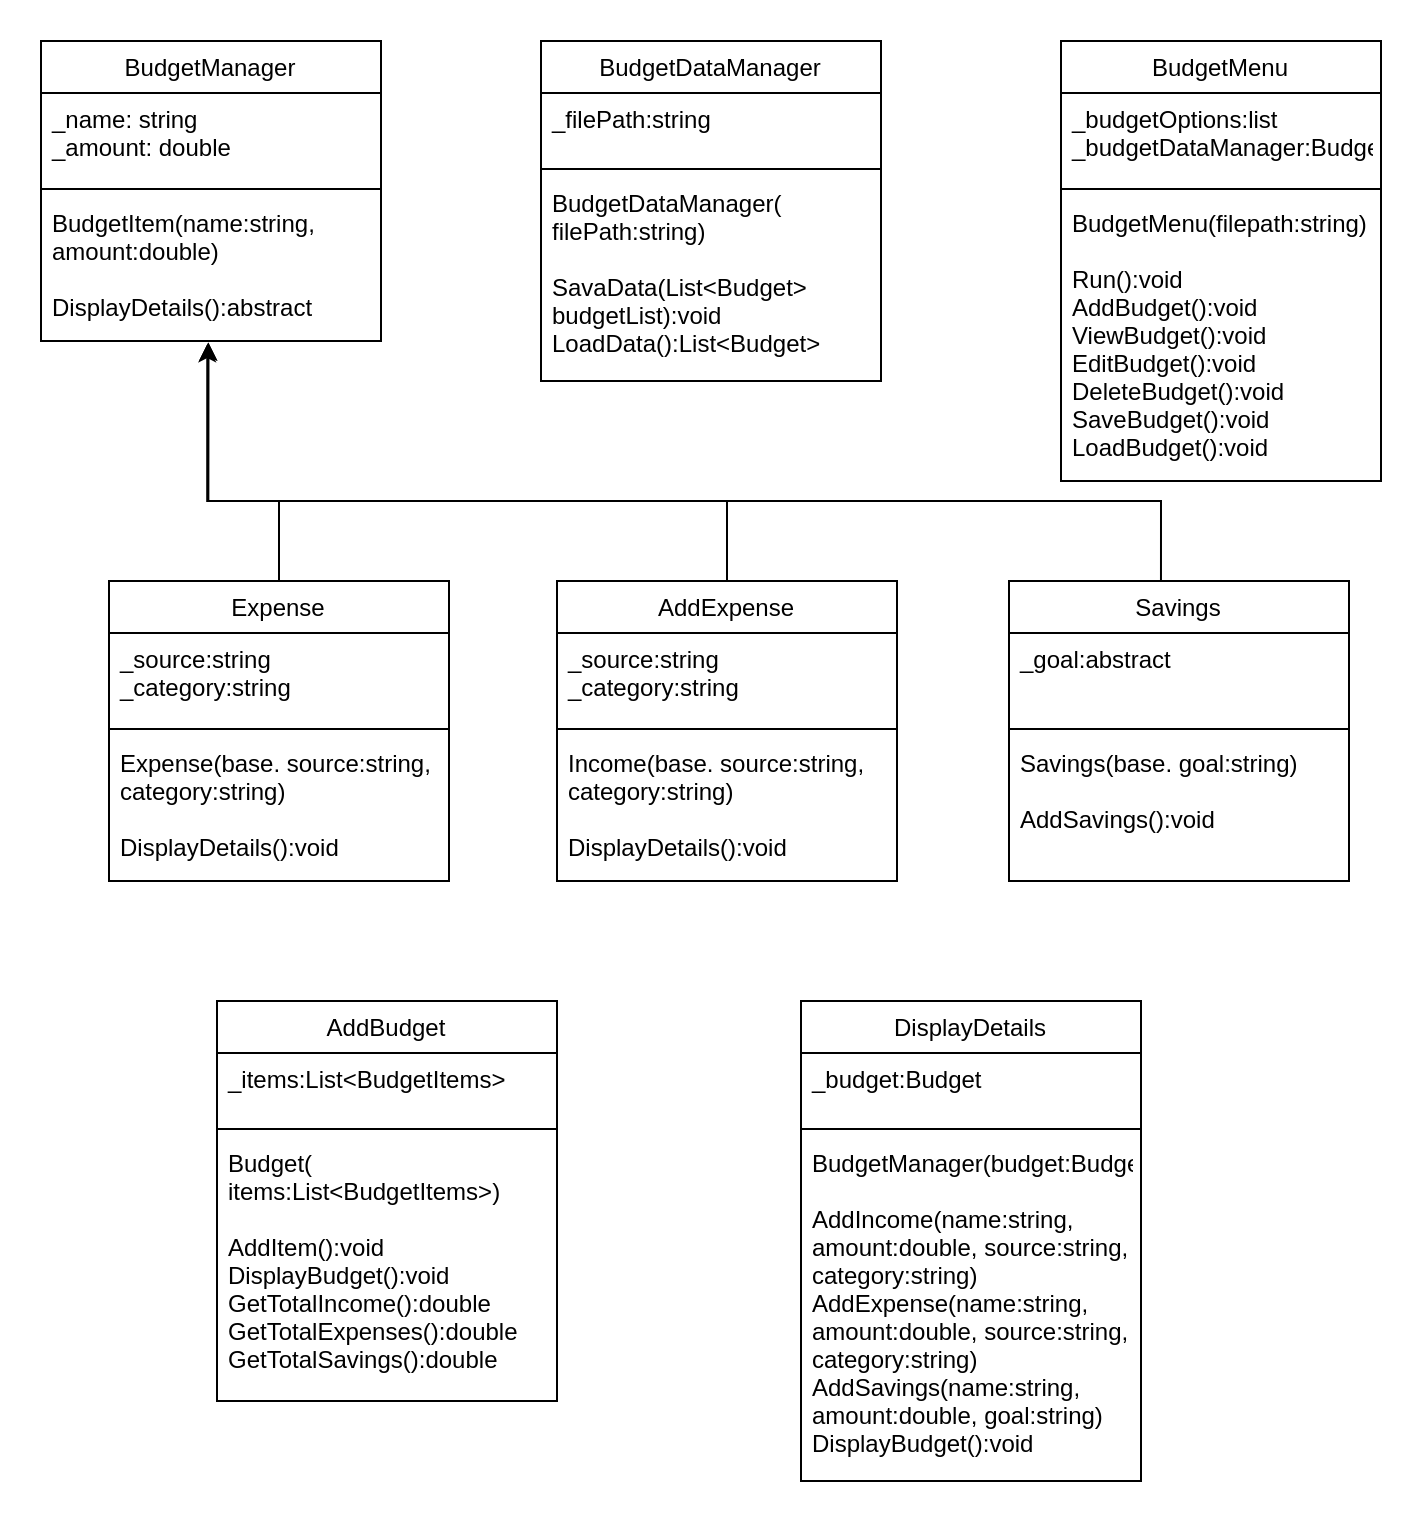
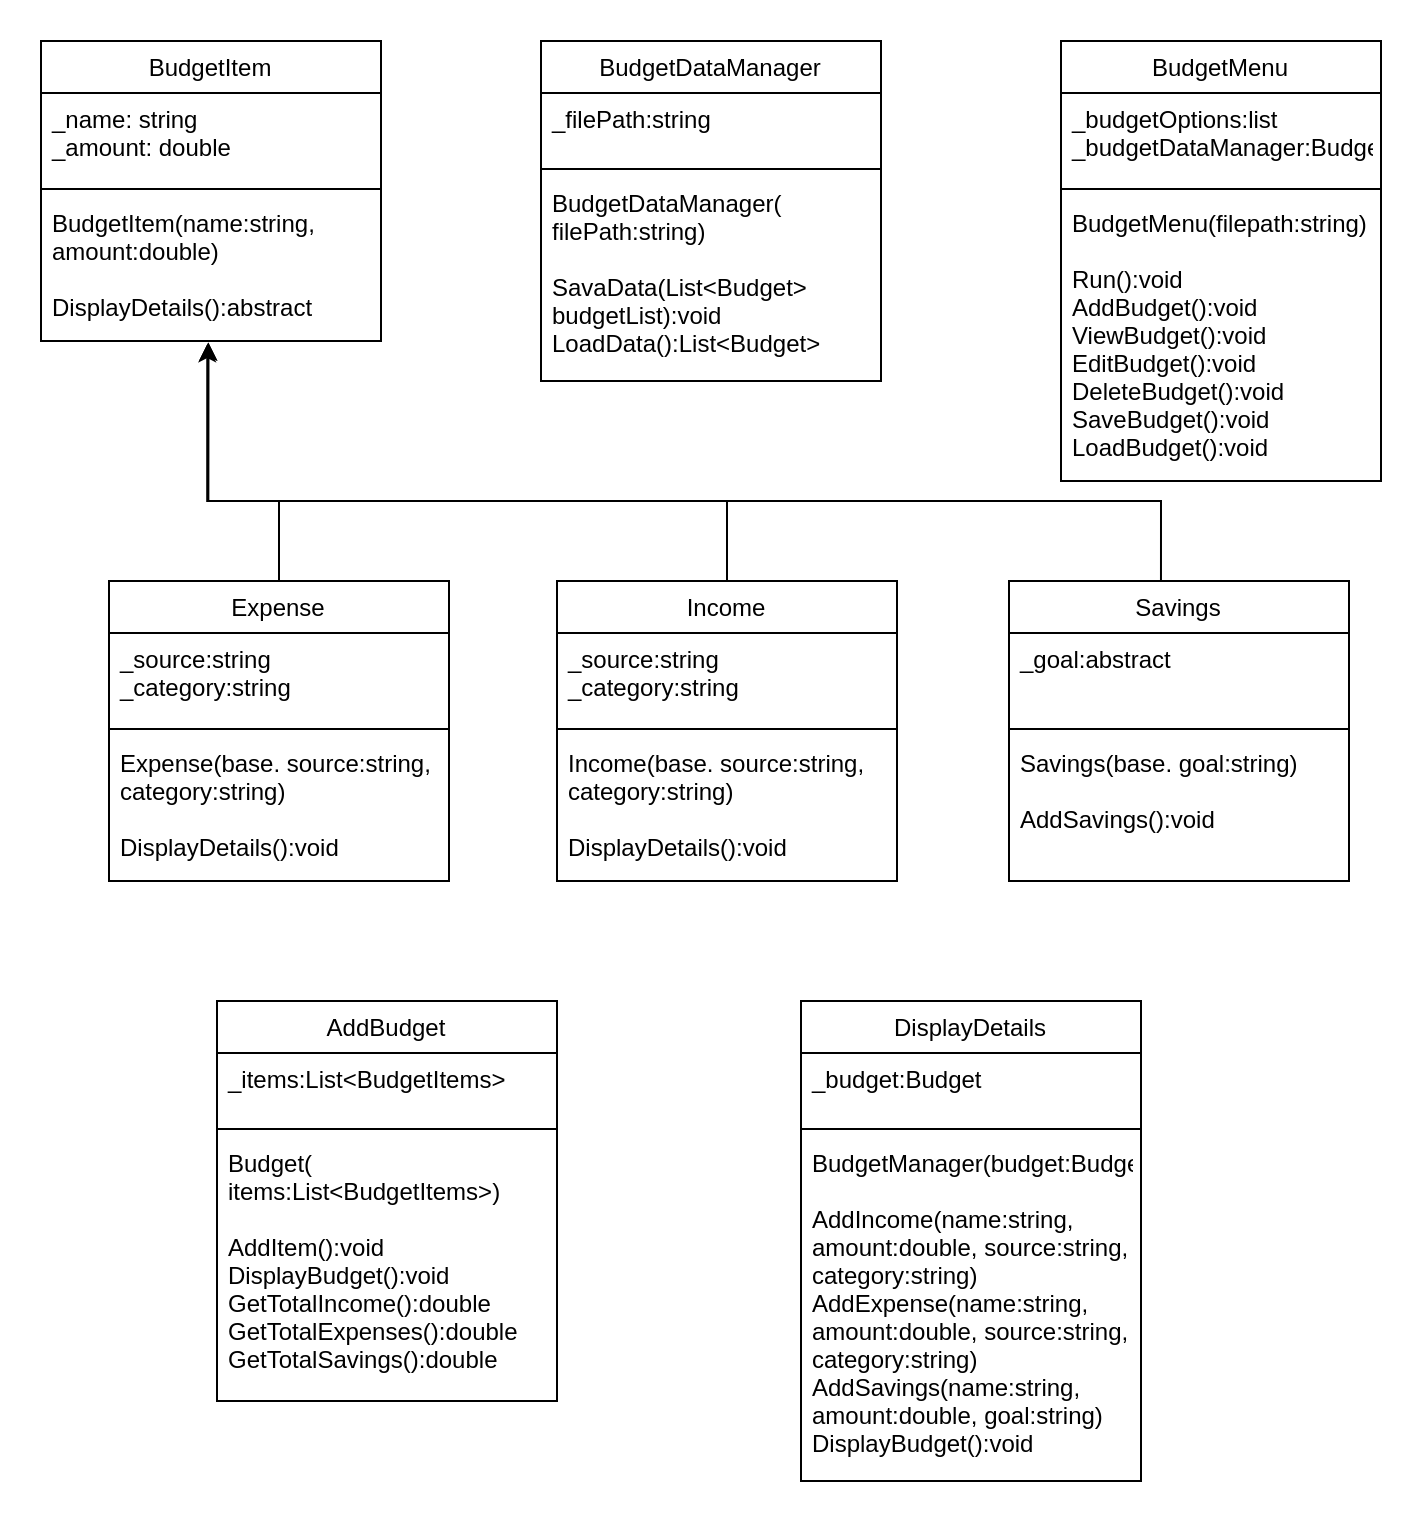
node "BudgetManager": label "BudgetManager" -> "BudgetItem"
node "AddExpense": label "AddExpense" -> "Income"
